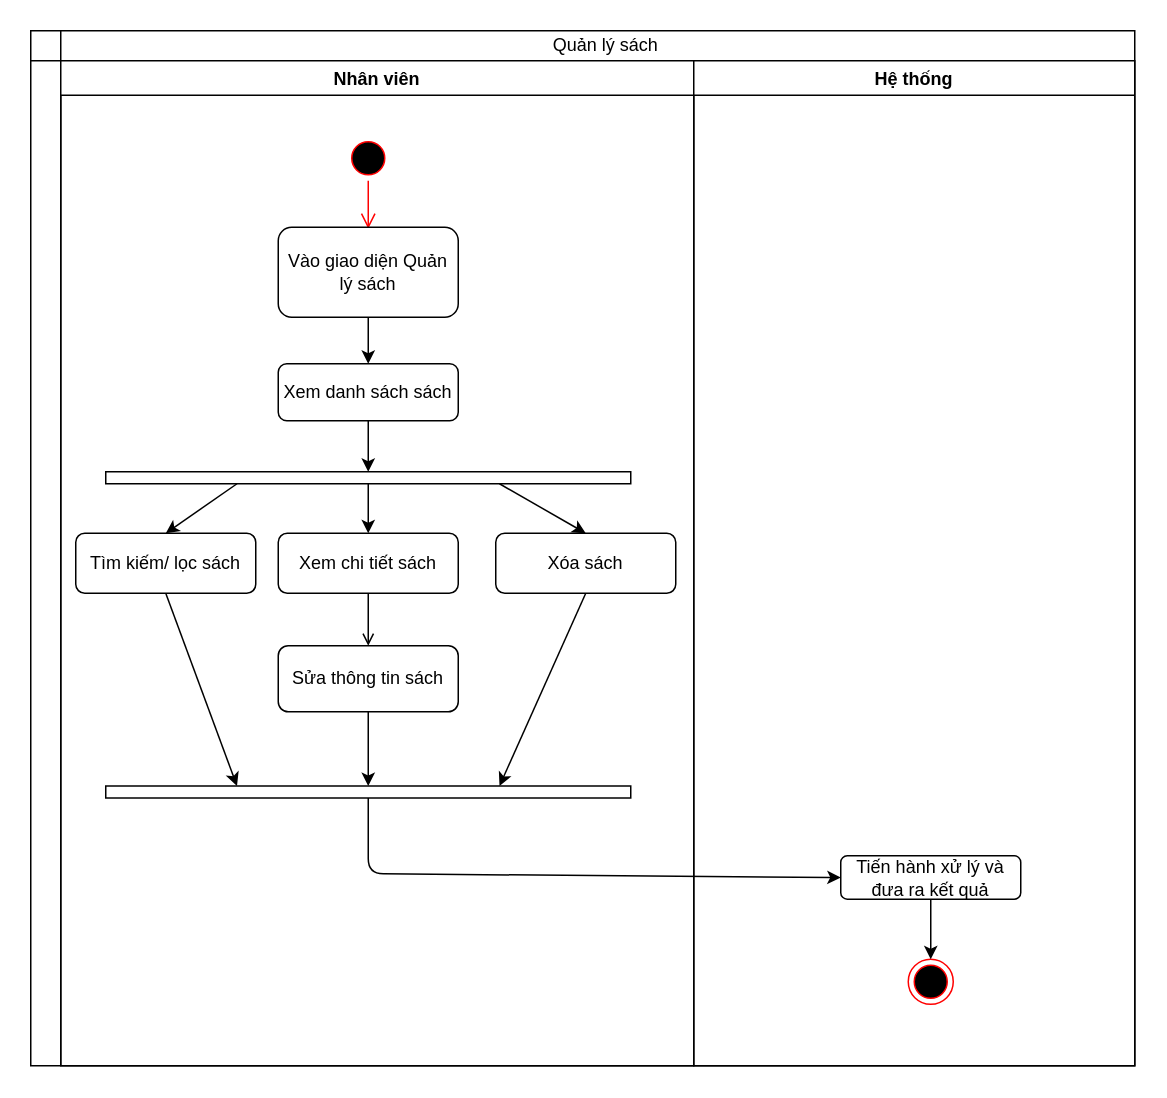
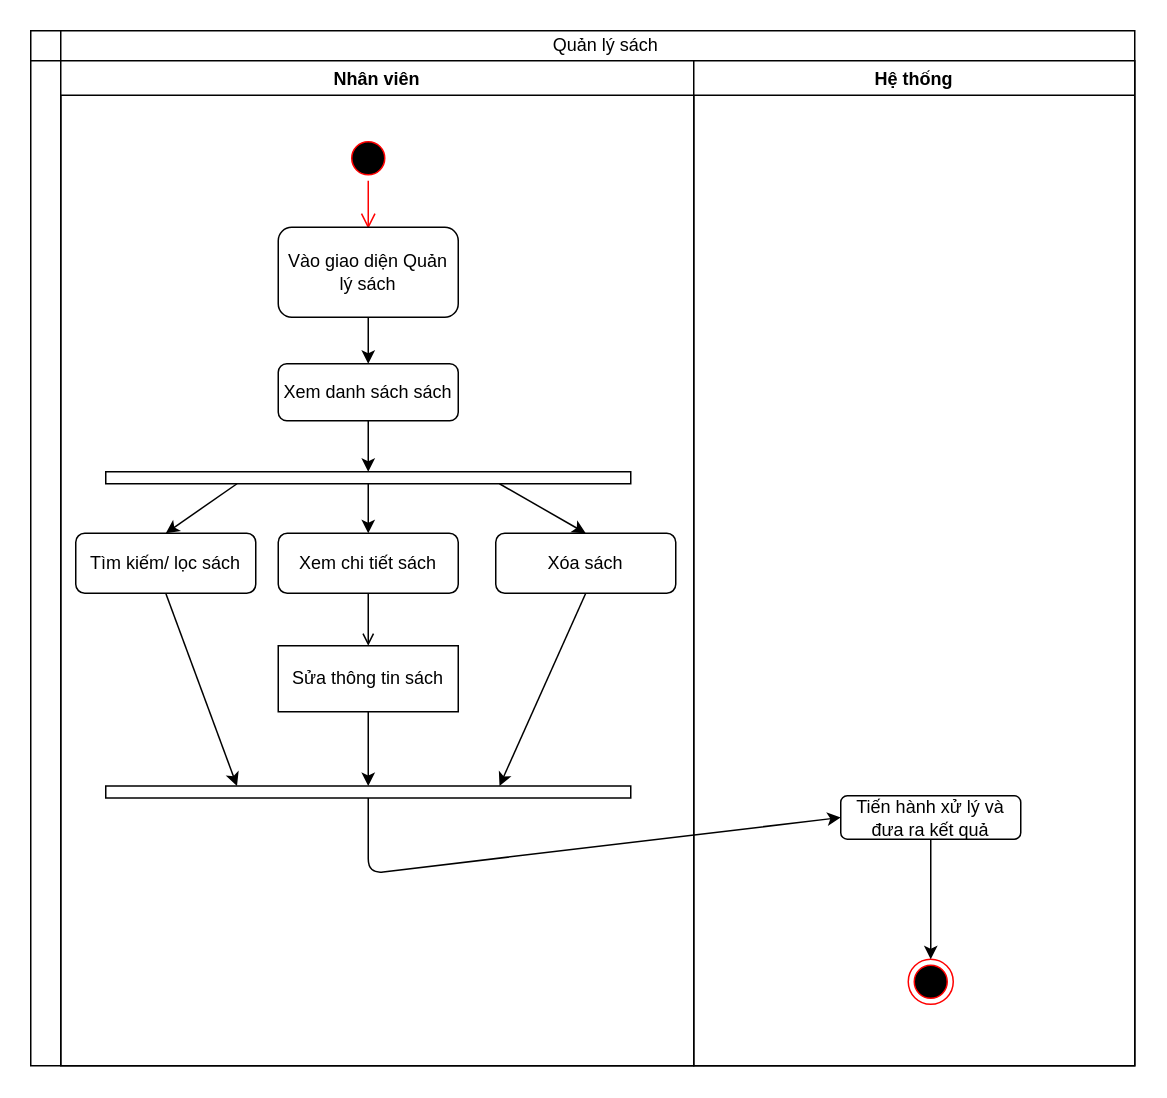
node "Sửa thông tin sách": shape rounded rectangle -> rectangle
node "Tiến hành xử lý và đưa ra kết quả": moved (931, 878) -> (931, 818)
